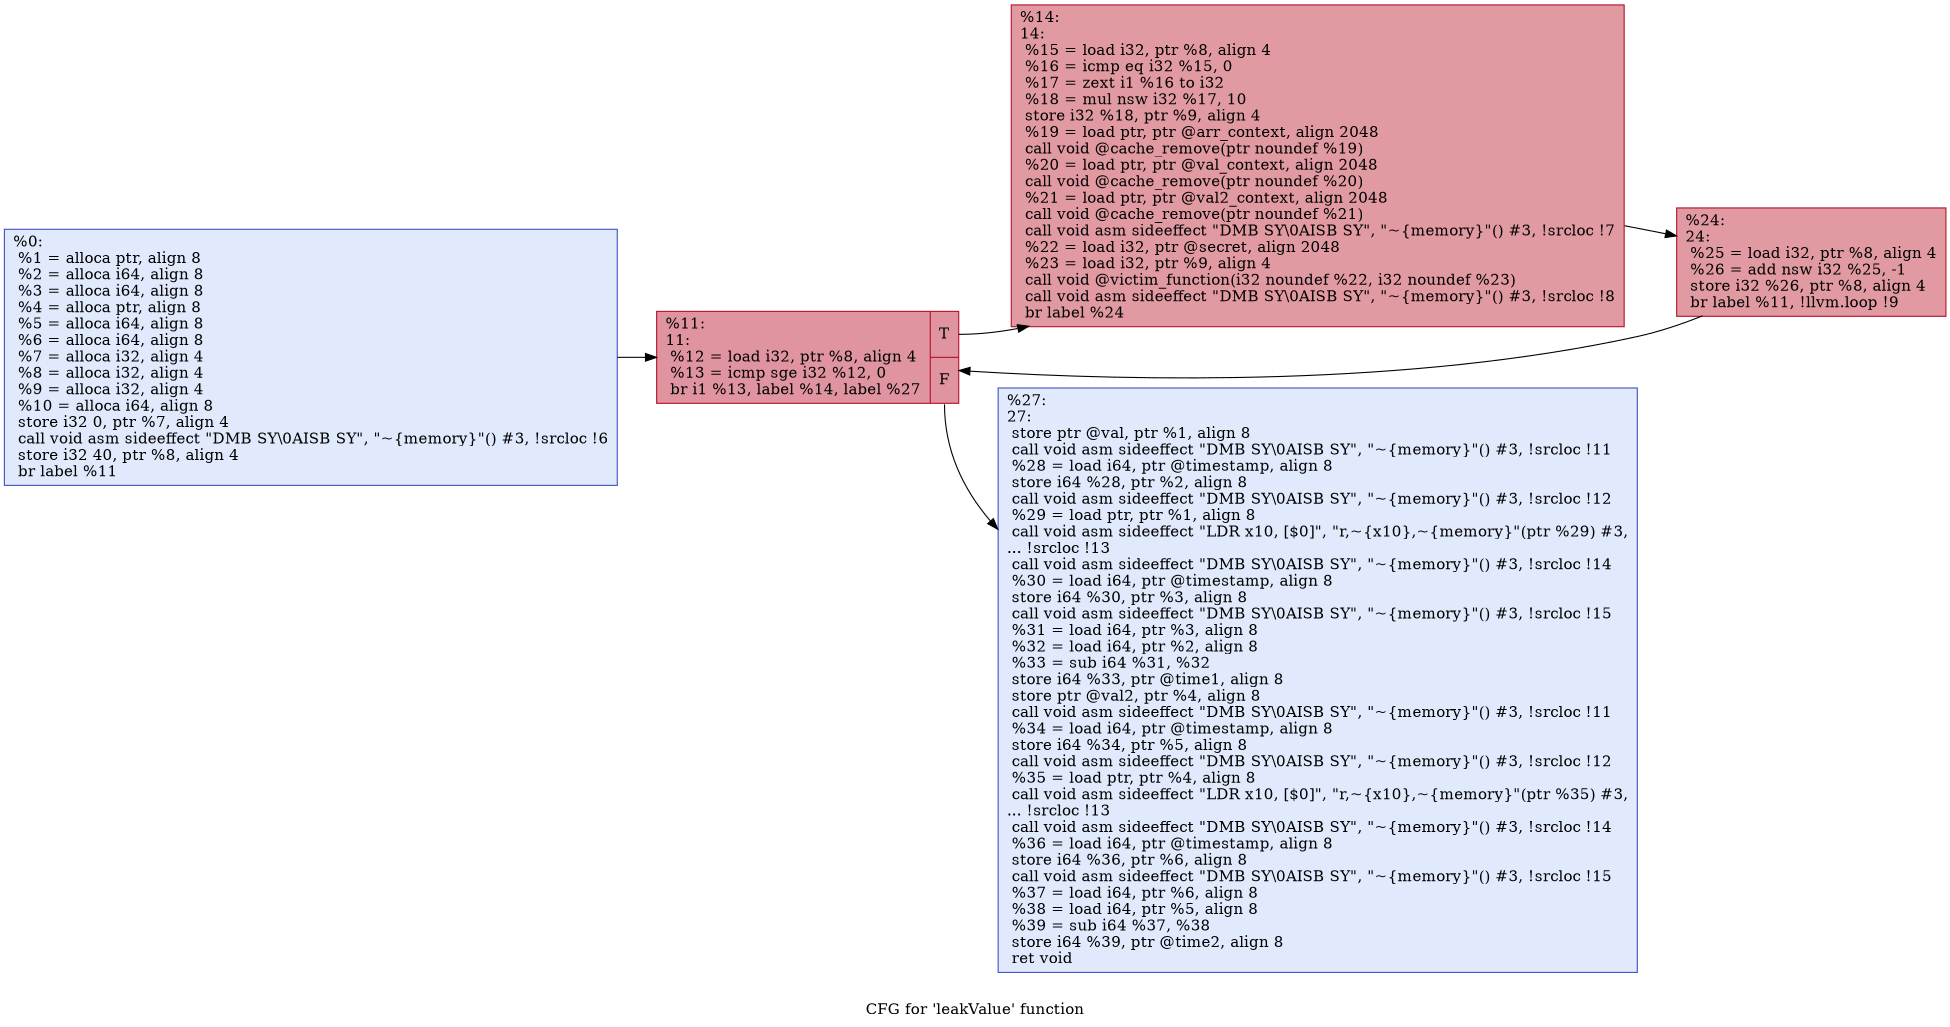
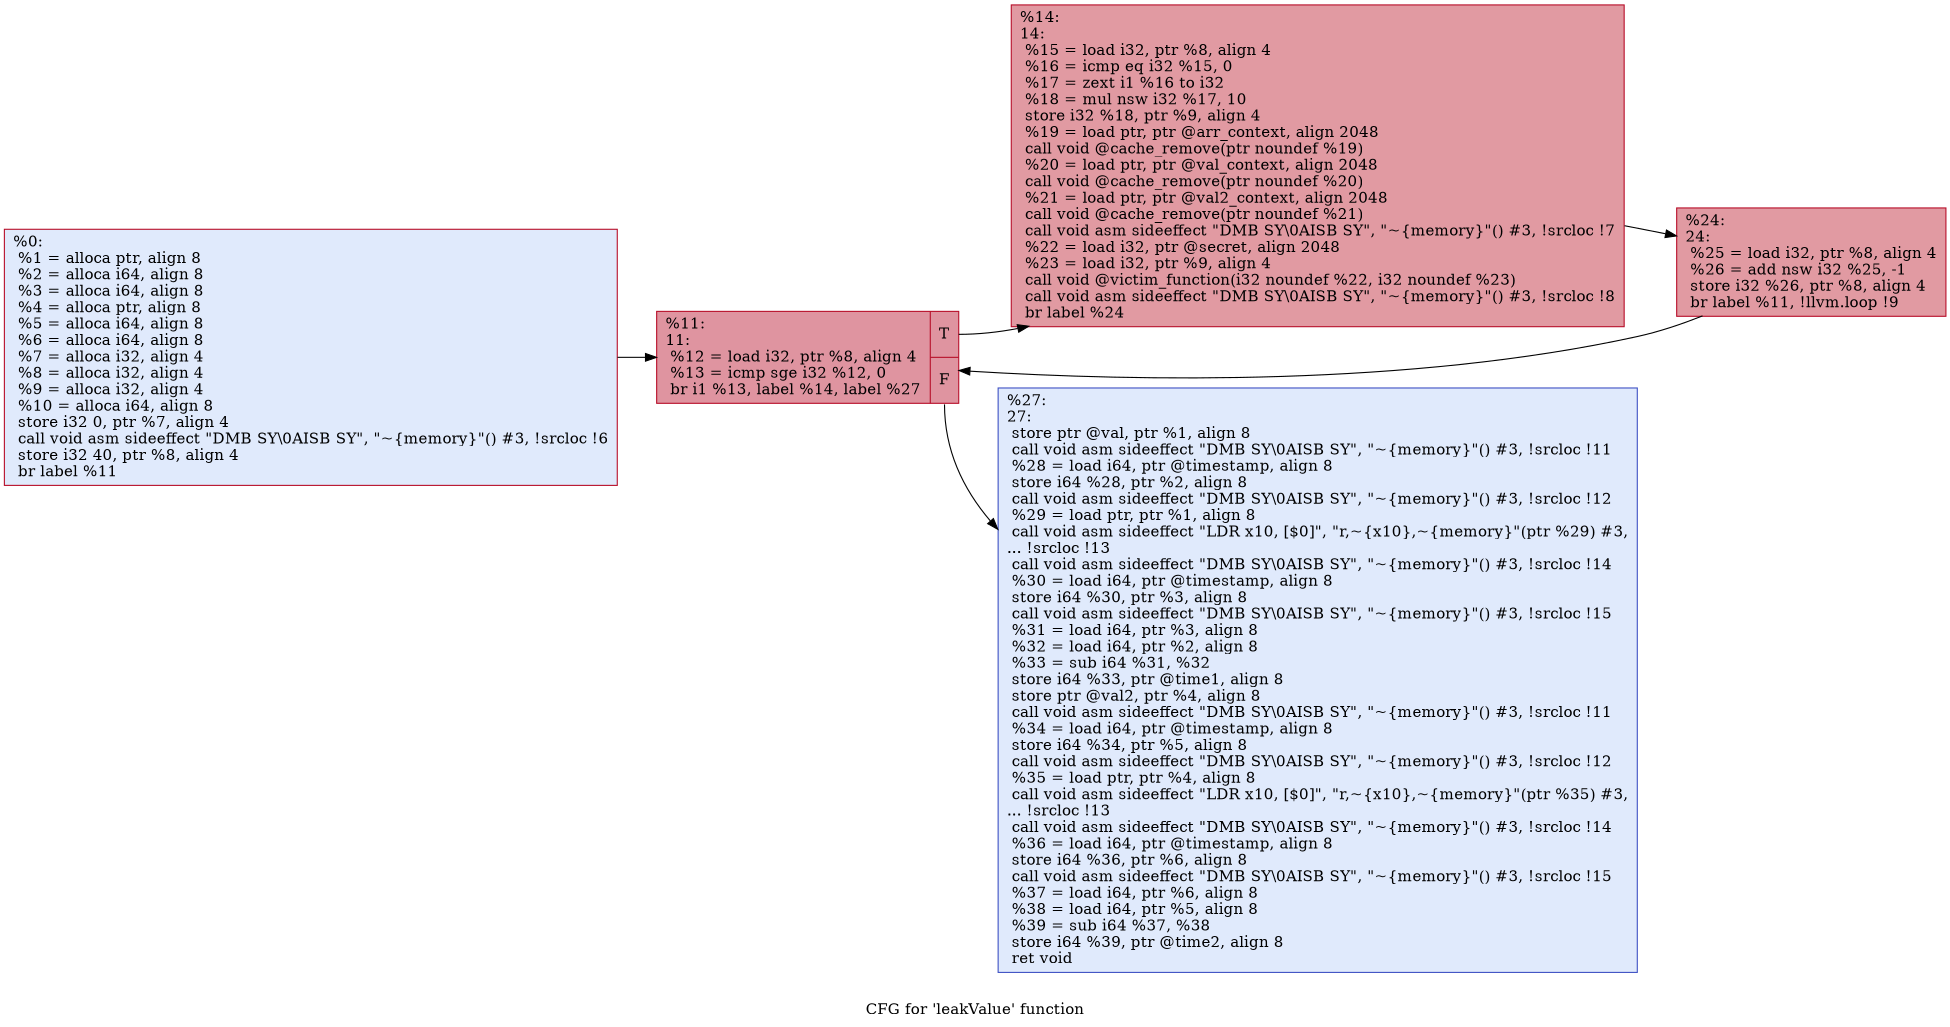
node "%0:": color #3d50c3ff -> #b70d28ff
